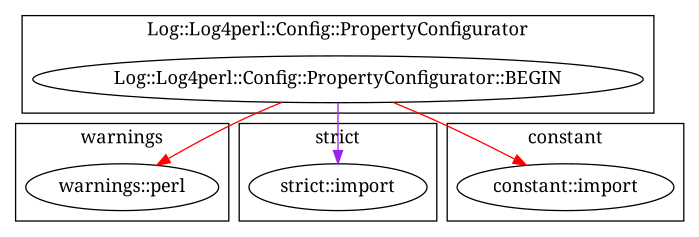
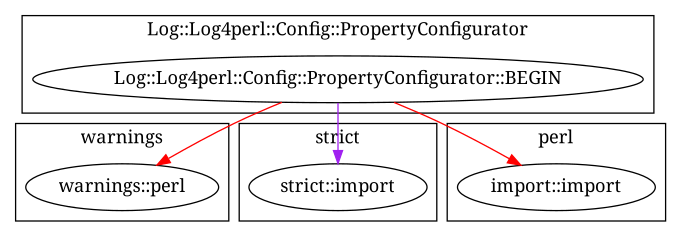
cluster "constant": label "constant" -> "perl"
node "constant::import": label "constant::import" -> "import::import"
